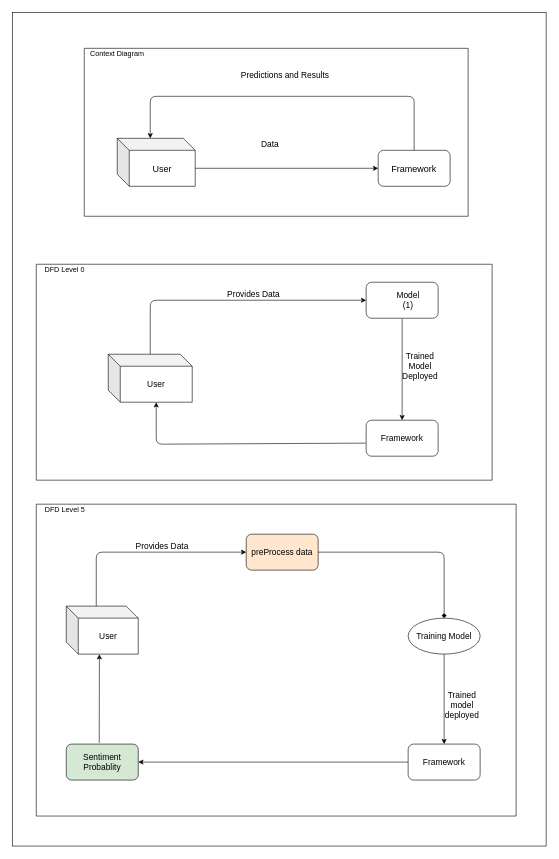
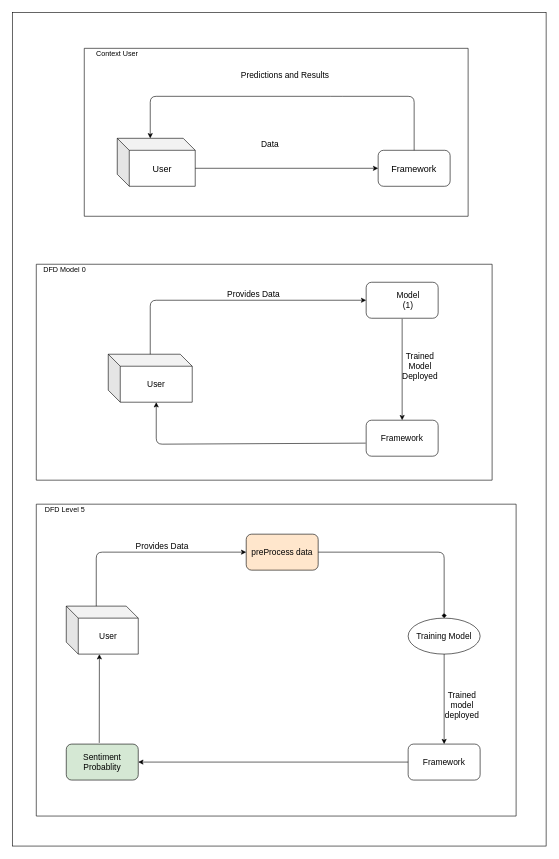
node "Context Diagram": label "Context Diagram" -> "Context User"
node "DFD Level 0": label "DFD Level 0" -> "DFD Model 0"
